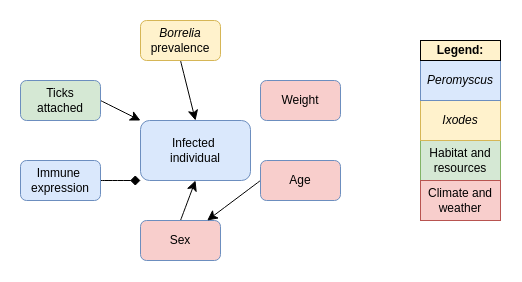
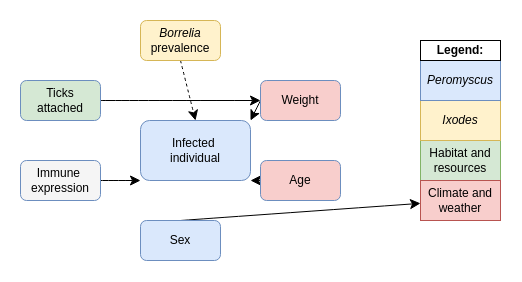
node "Legend:": fillcolor #fff2cc -> #ffffff
edge "Borrelia prevalence" -> "Infected individual": style solid -> dashed
edge "Weight" -> "Infected individual": added
edge "Ticks attached" -> "Infected individual": now "Ticks attached" -> "Weight"
node "Immune expression": fillcolor #dae8fc -> #f5f5f5
edge "Immune expression" -> "Infected individual": arrowhead diamond -> classic
edge "Age" -> "Sex": now "Age" -> "Infected individual"
edge "Sex" -> "Infected individual": now "Sex" -> "Climate and weather"
node "Sex": fillcolor #f8cecc -> #dae8fc
